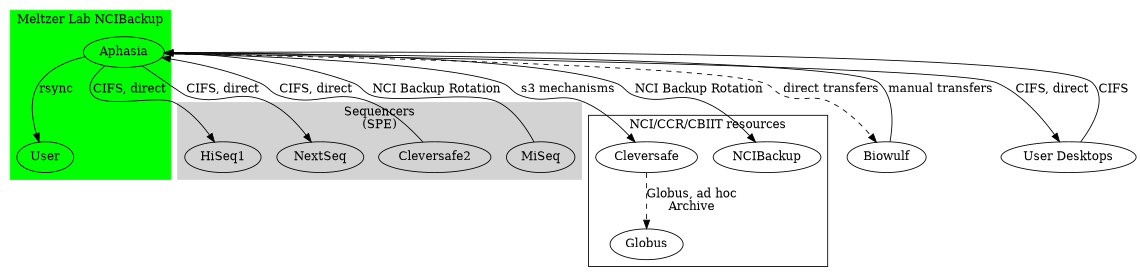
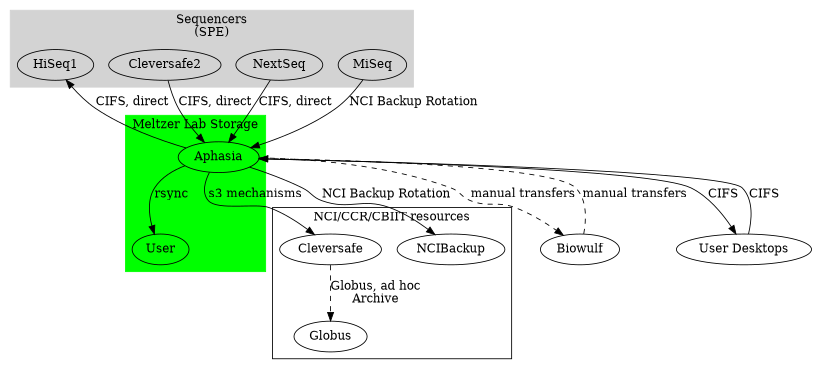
cluster "Meltzer Lab NCIBackup": label "Meltzer Lab NCIBackup" -> "Meltzer Lab Storage"
edge "Biowulf" -> "Aphasia": style solid -> dashed
edge "Aphasia" -> "Biowulf": label "direct transfers" -> "manual transfers"
edge "Aphasia" -> "User Desktops": label "CIFS, direct" -> "CIFS"
edge "Aphasia" -> "NextSeq": reversed
